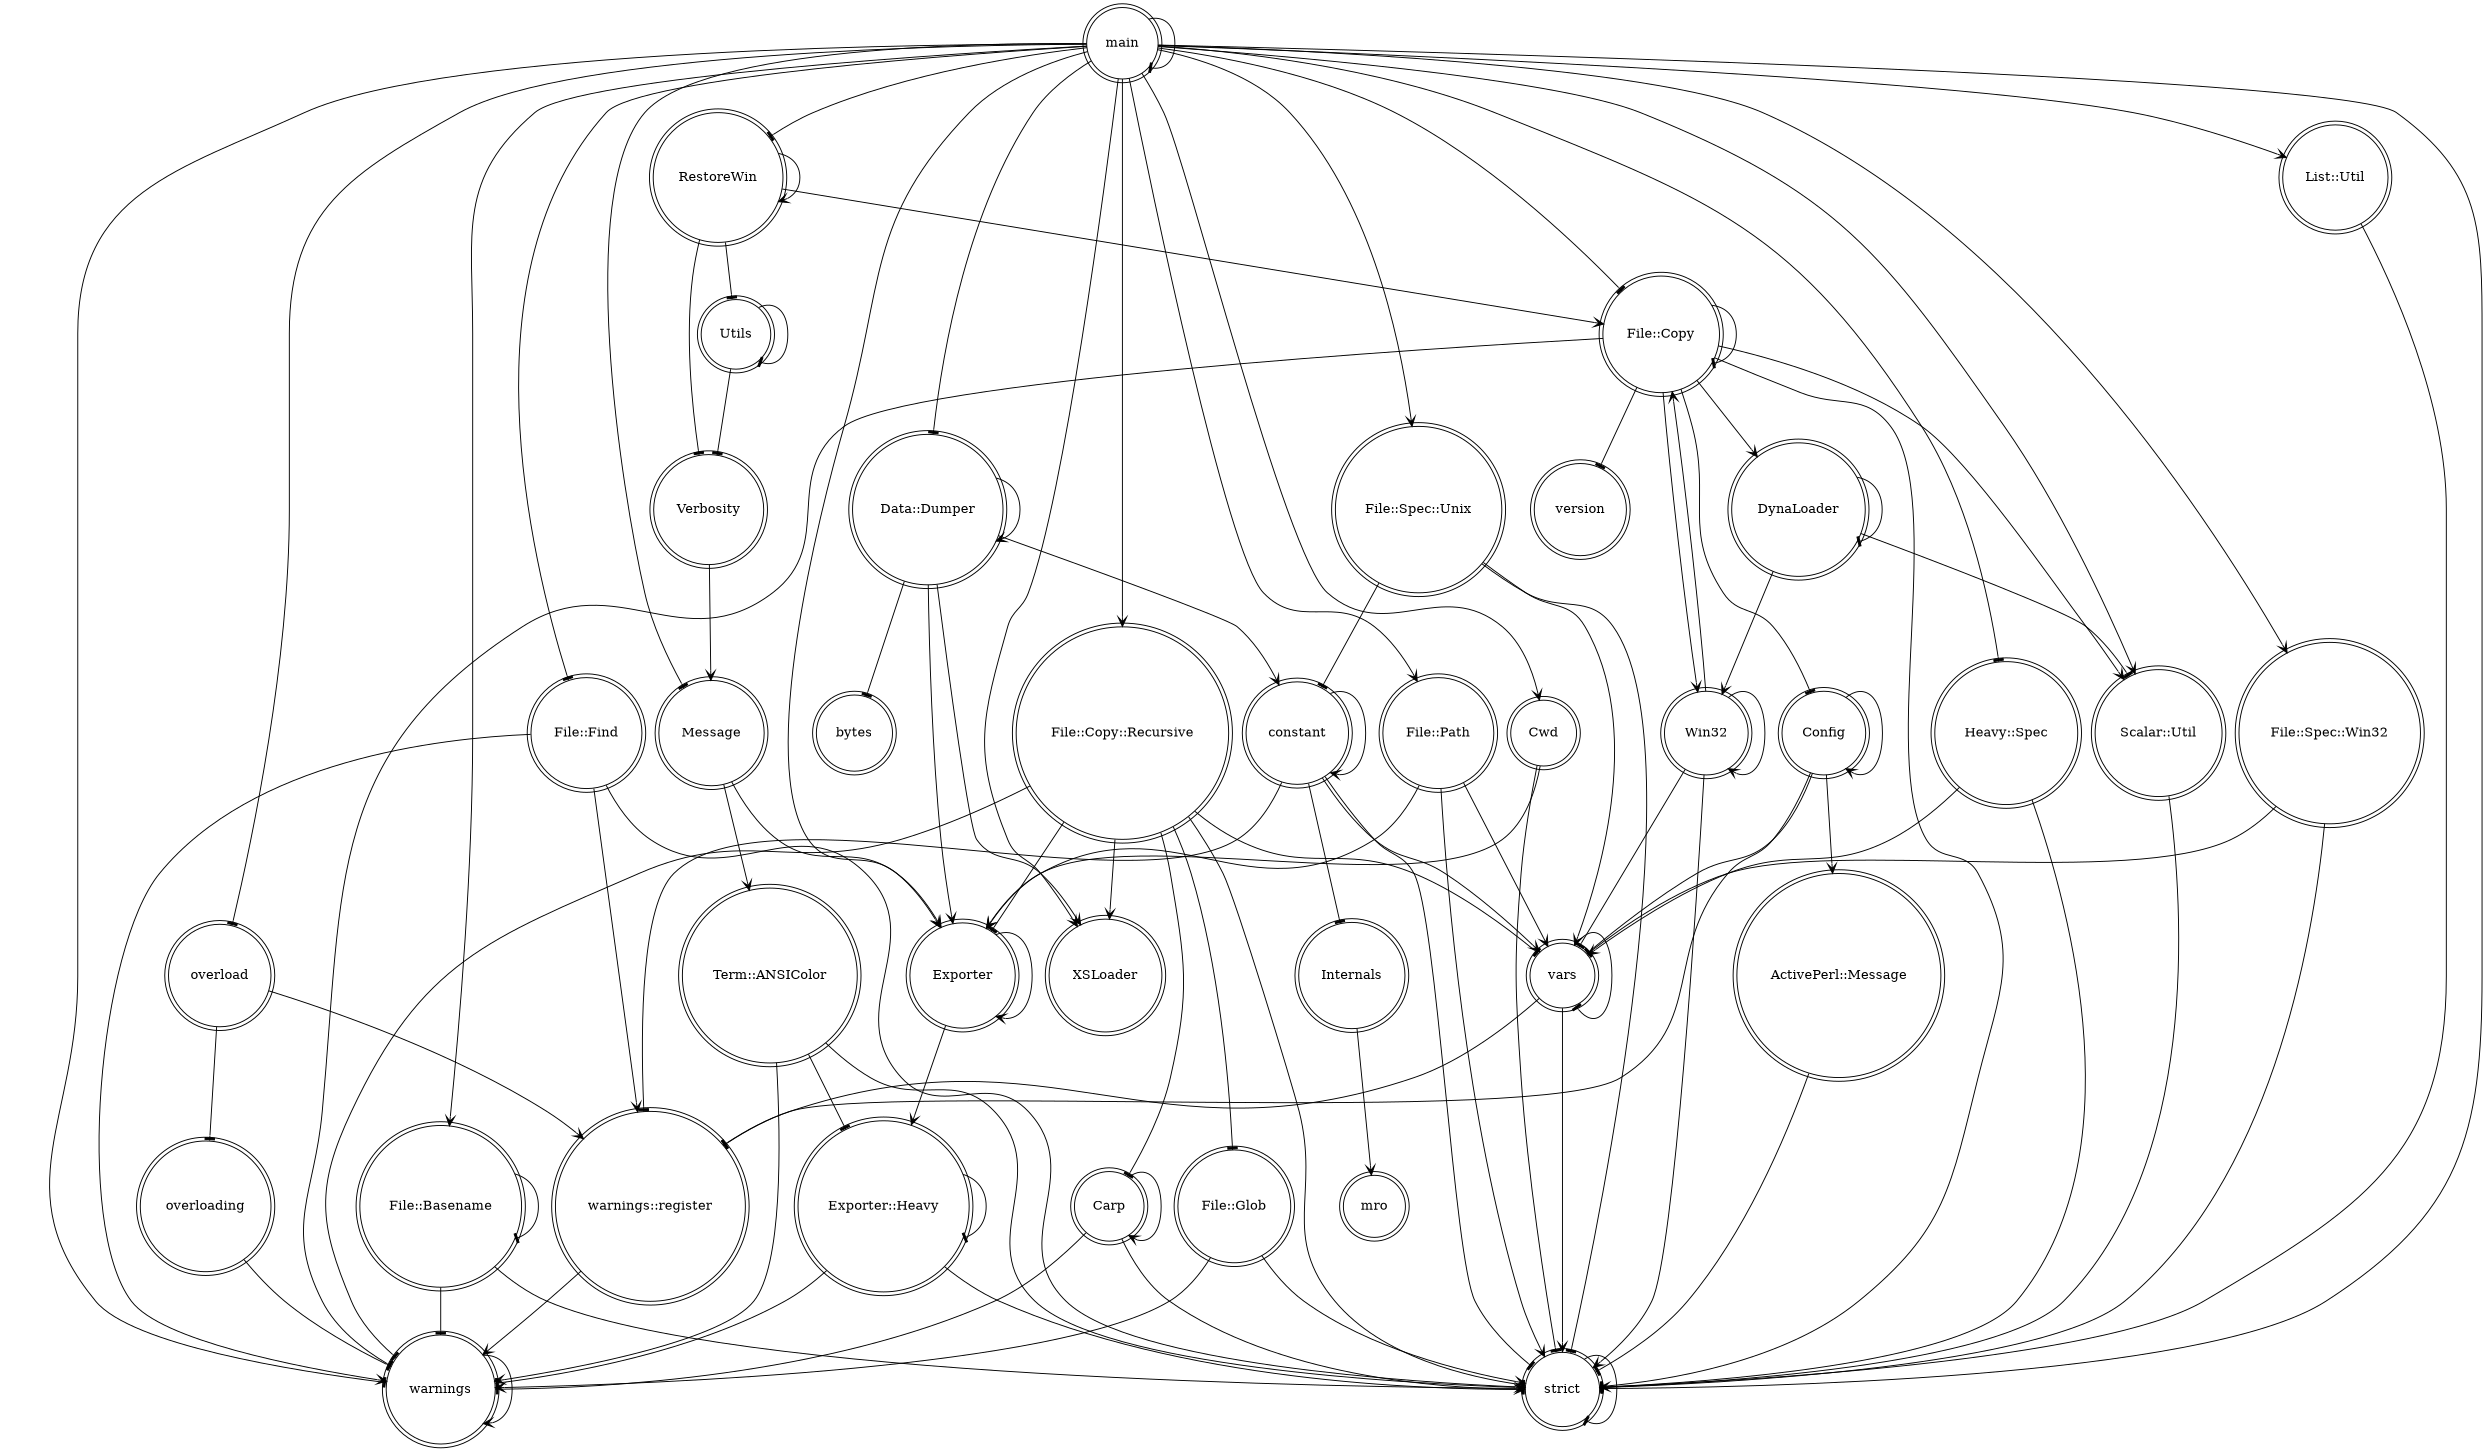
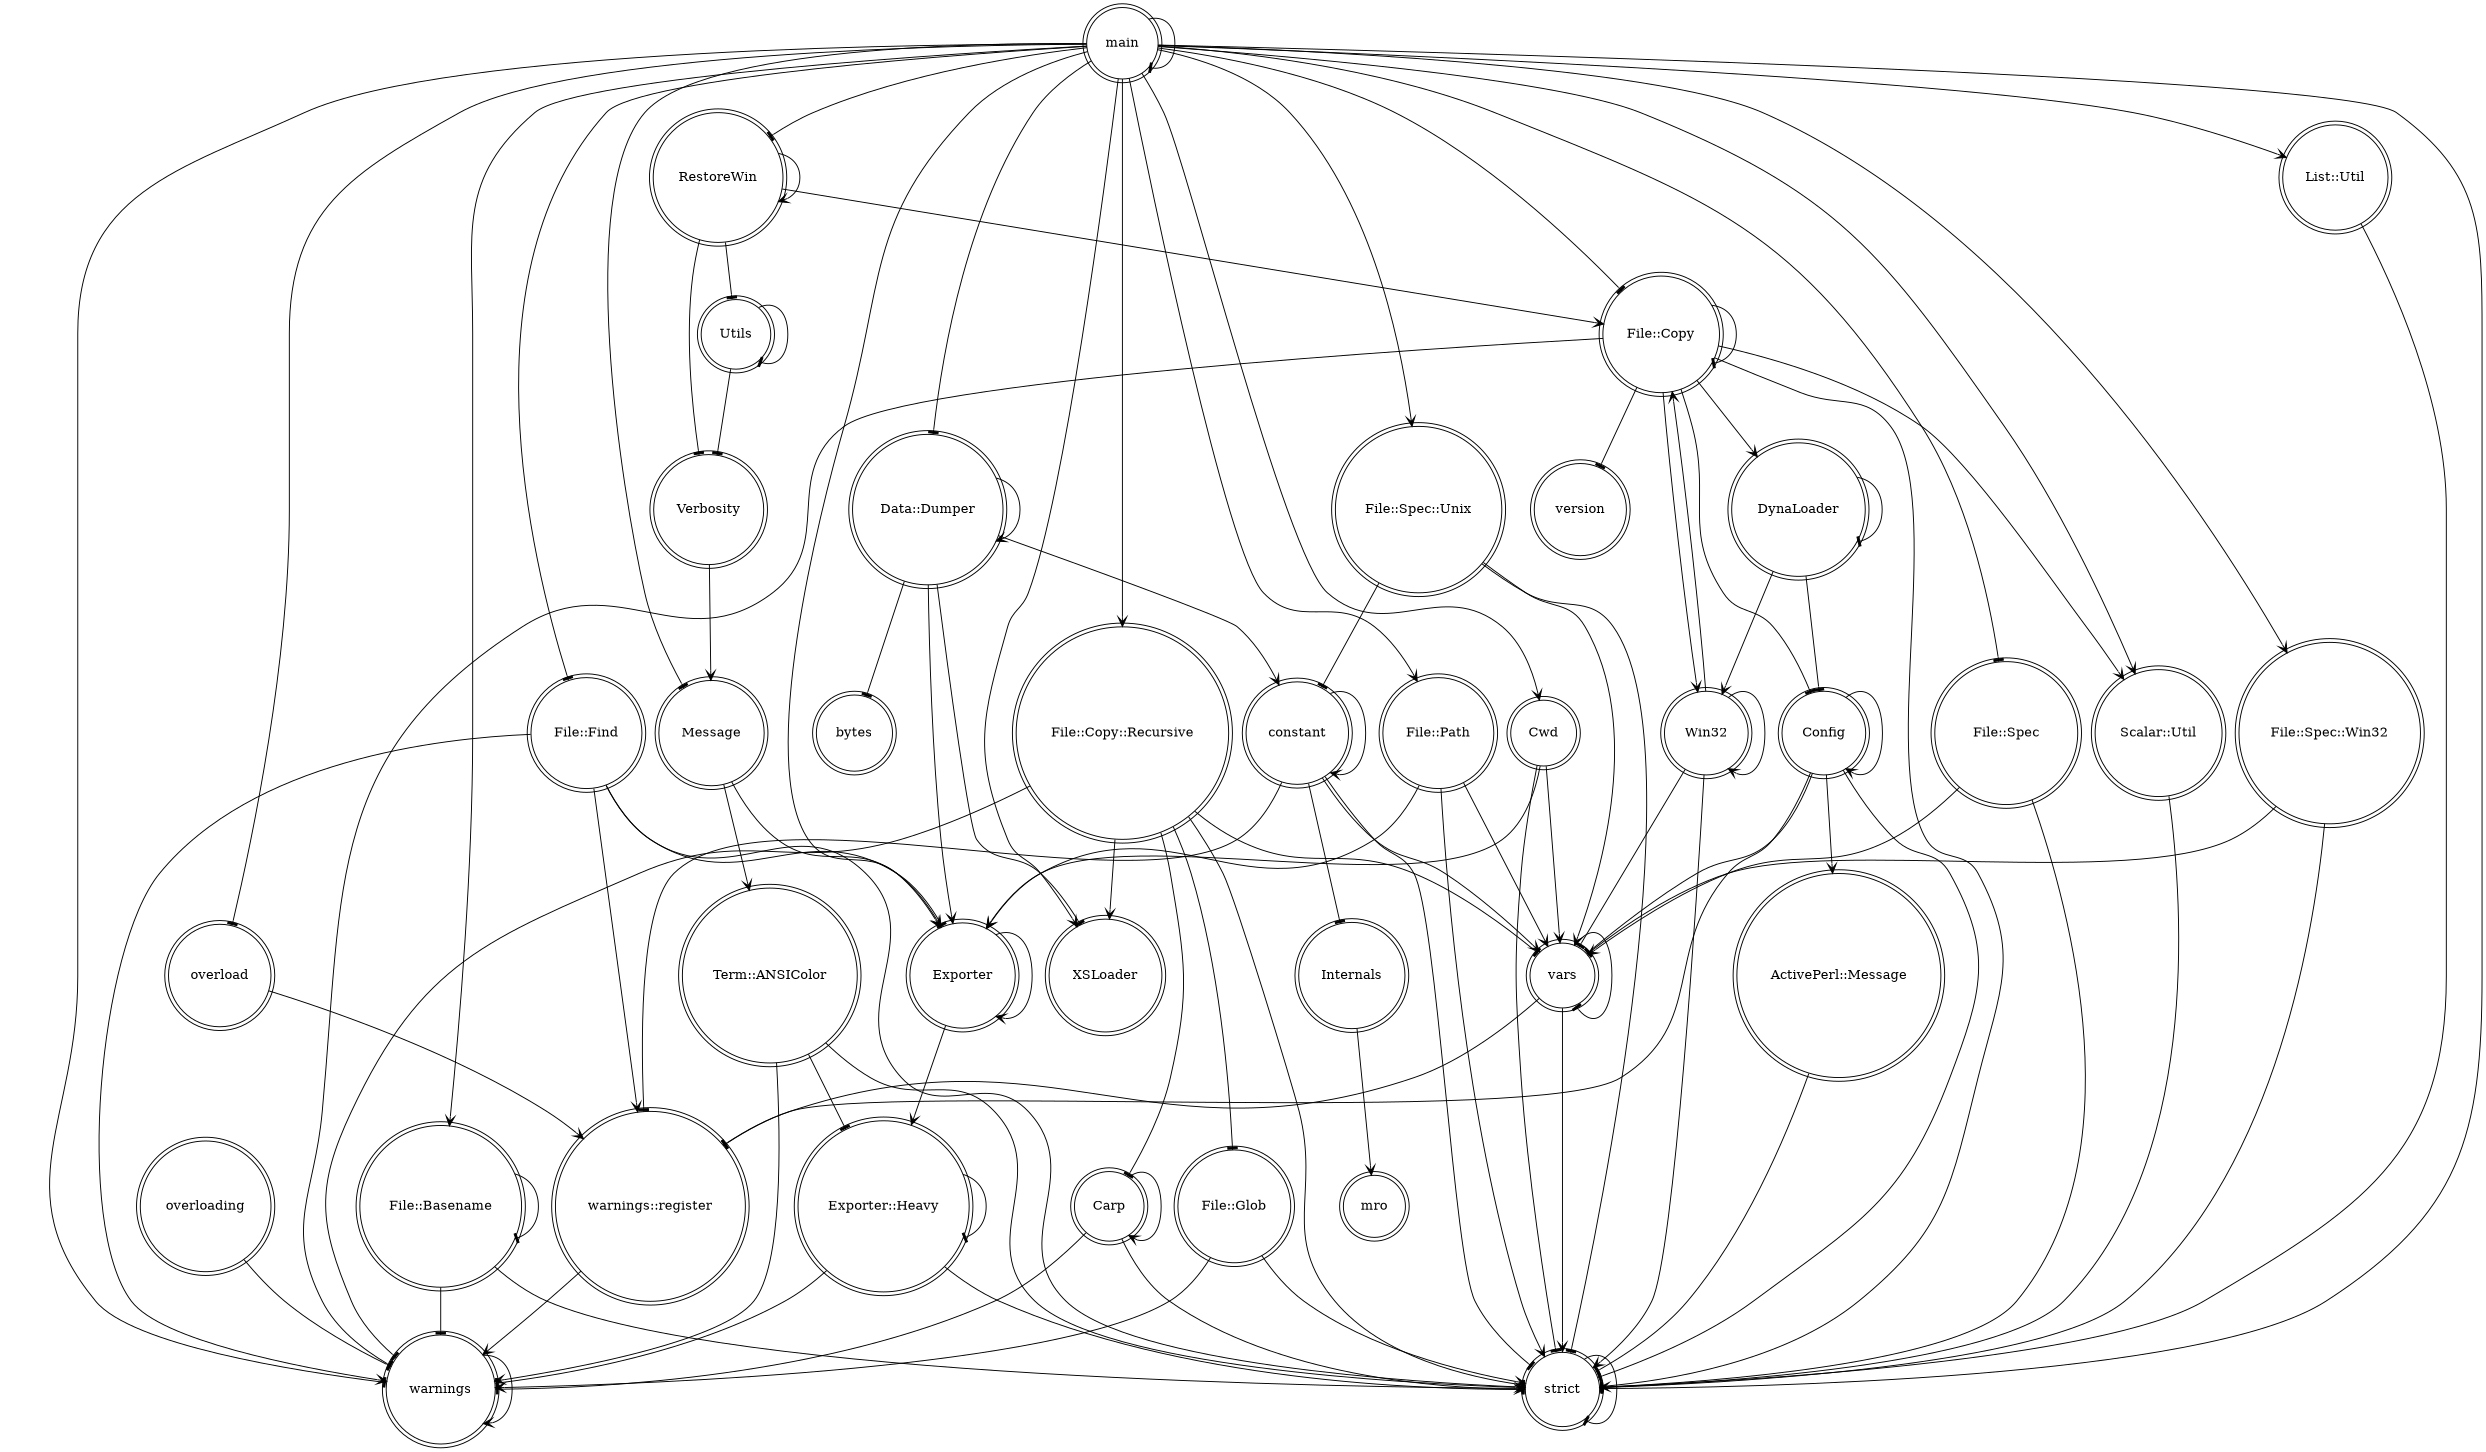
edge "DynaLoader" -> "Scalar::Util": now "DynaLoader" -> "Config"
node "Heavy::Spec": label "Heavy::Spec" -> "File::Spec"
edge "Data::Dumper" -> "XSLoader": arrowhead vee -> tee
edge "File::Copy::Recursive" -> "Exporter": now "File::Find" -> "Exporter"
edge "Cwd" -> "vars": added
edge "overload" -> "overloading": removed
edge "Config" -> "strict": added
